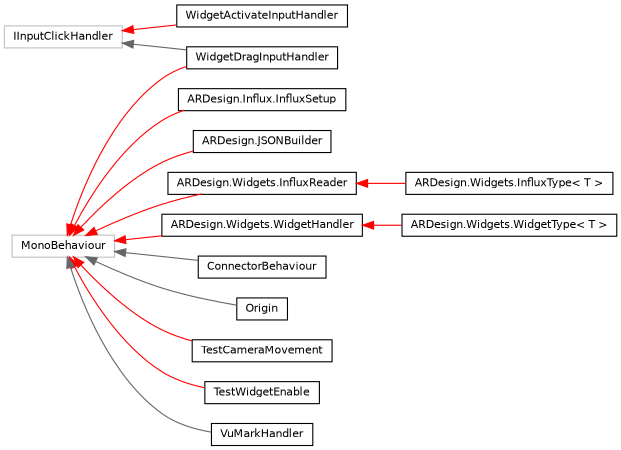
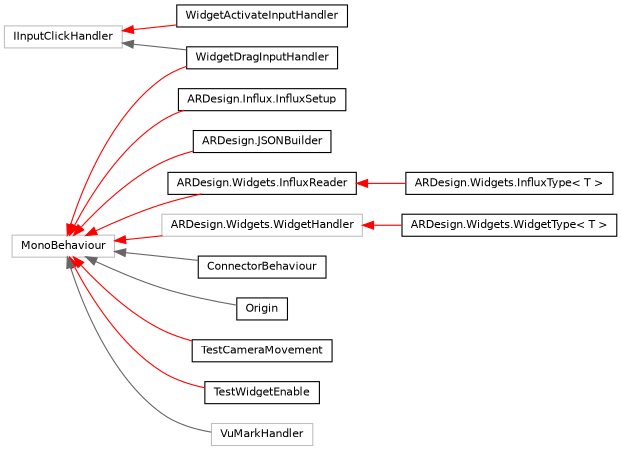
node "ARDesign.Widgets.WidgetHandler": color black -> grey75
node "VuMarkHandler": color black -> grey75
